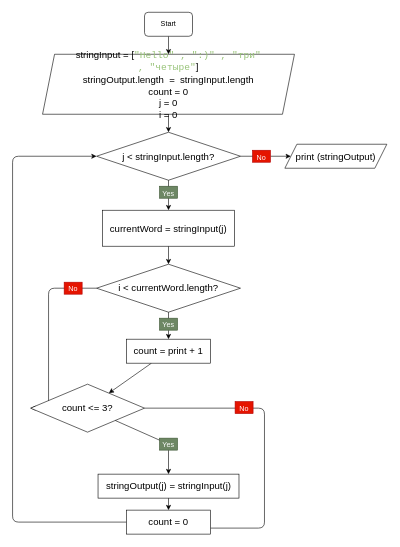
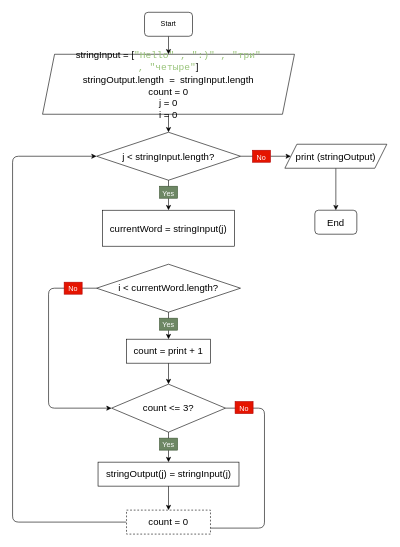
edge "print (stringOutput)" -> "End": added
node "End": added
edge "currentWord = stringInput(j)" -> "i < currentWord.length?": removed
node "count <= 3?": moved (87, 408) -> (168, 408)
node "stringOutput(j) = stringInput(j)": moved (168, 486) -> (168, 474)
node "count = 0": style solid -> dashed
